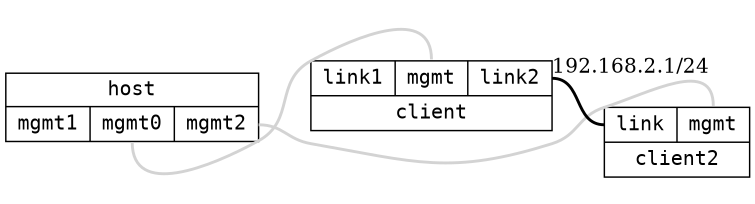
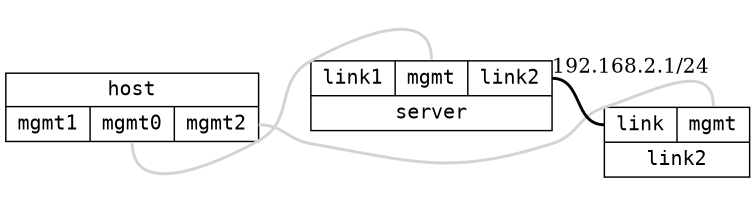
node "link1": text "client" -> "server"
node "link": text "client2" -> "link2"
